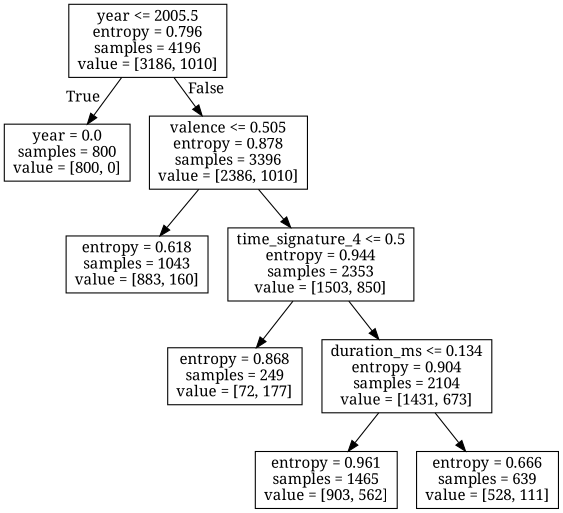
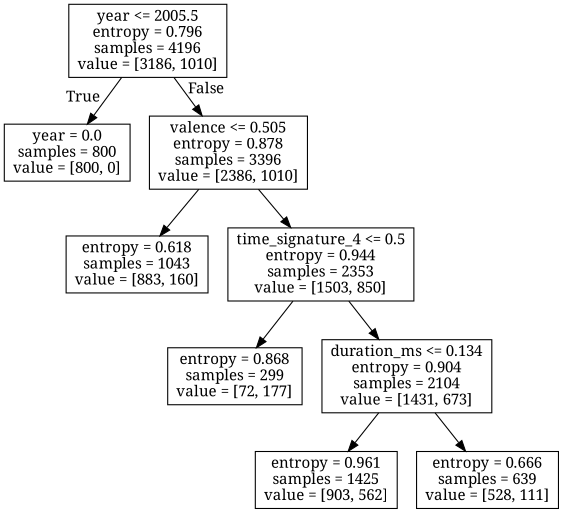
node "entropy = 0.868 samples = 249 value = [72, 177]": label "entropy = 0.868 samples = 249 value = [72, 177]" -> "entropy = 0.868 samples = 299 value = [72, 177]"
node "entropy = 0.961 samples = 1465 value = [903, 562]": label "entropy = 0.961 samples = 1465 value = [903, 562]" -> "entropy = 0.961 samples = 1425 value = [903, 562]"
